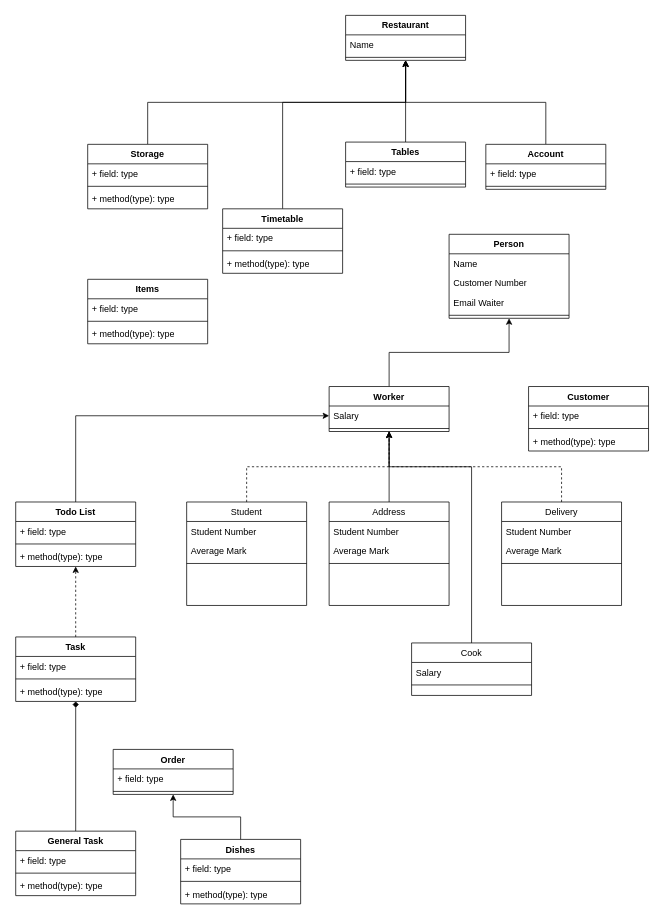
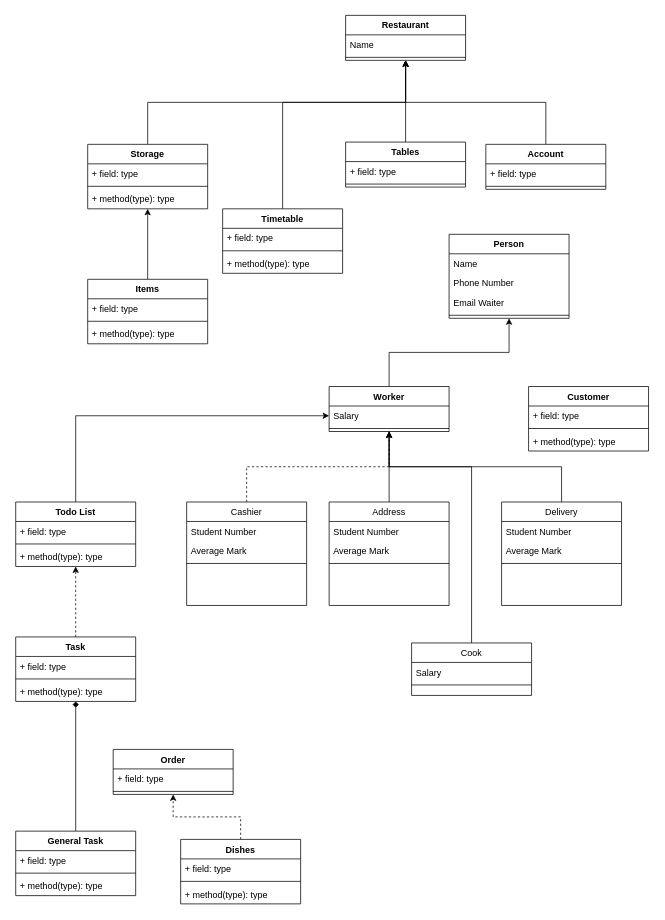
edge "Items" -> "Storage": added
node "Customer Number": label "Customer Number" -> "Phone Number"
edge "Delivery" -> "Worker": style dashed -> solid
node "Student": label "Student" -> "Cashier"
edge "Dishes" -> "Order": style solid -> dashed
